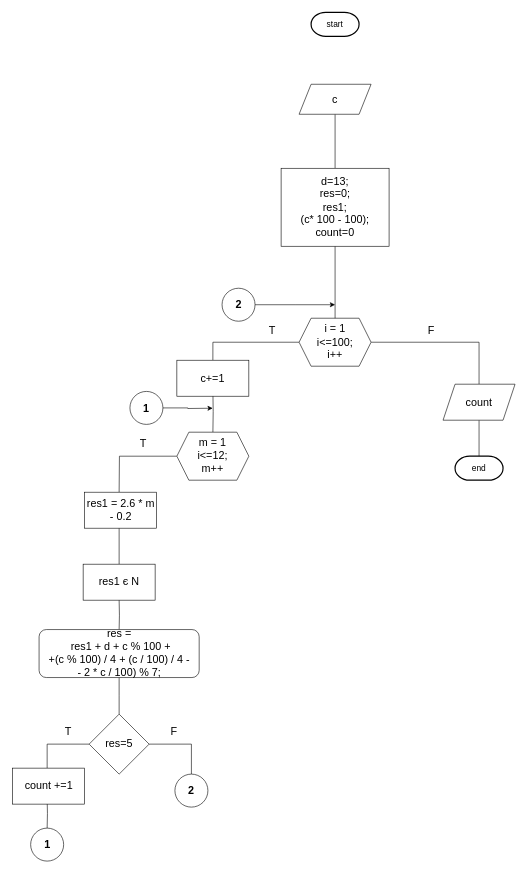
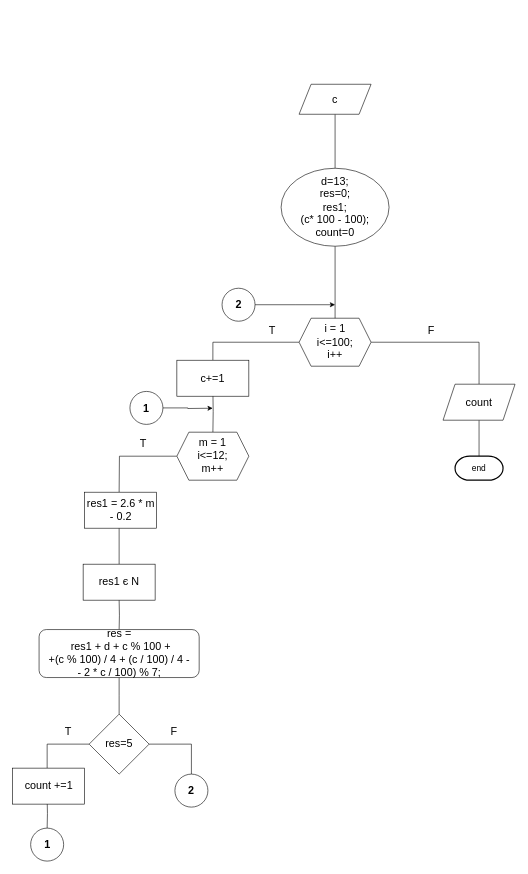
node "start": removed
node "d=13; res=0; res1; (c* 100 - 100); count=0": shape rectangle -> ellipse
